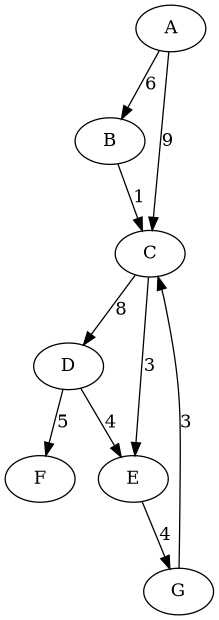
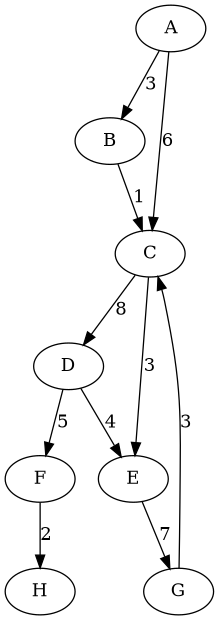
edge "A" -> "B": label "6" -> "3"
edge "A" -> "C": label "9" -> "6"
edge "E" -> "G": label "4" -> "7"
node "H": added
